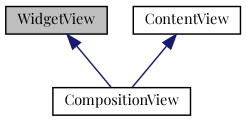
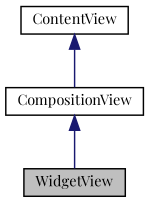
edge "CompositionView" -> "WidgetView": reversed
